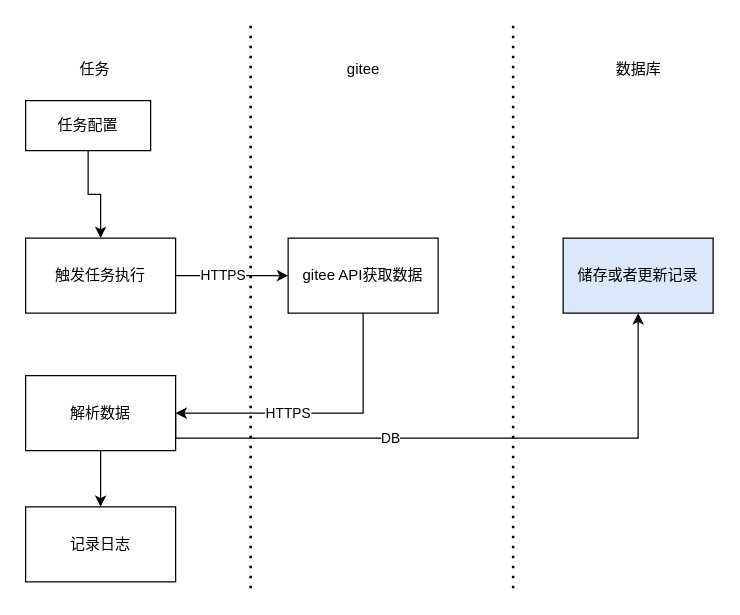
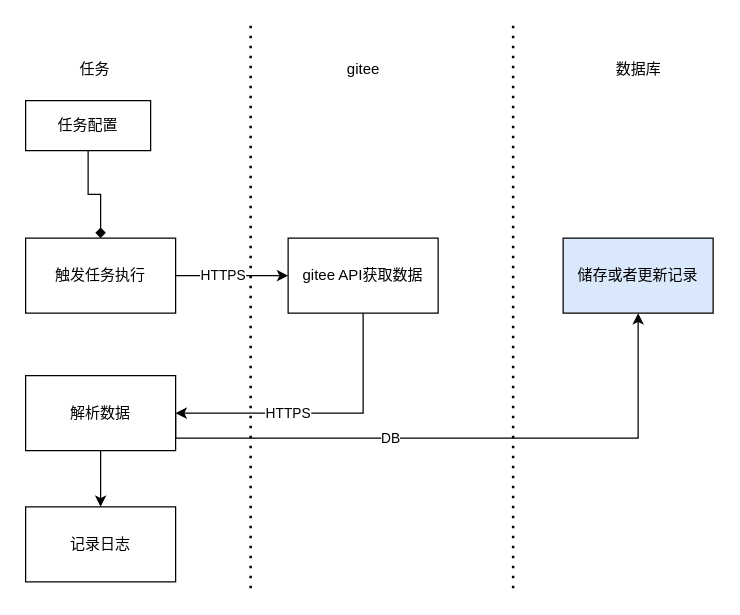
edge "任务配置" -> "触发任务执行": arrowhead classic -> diamond
